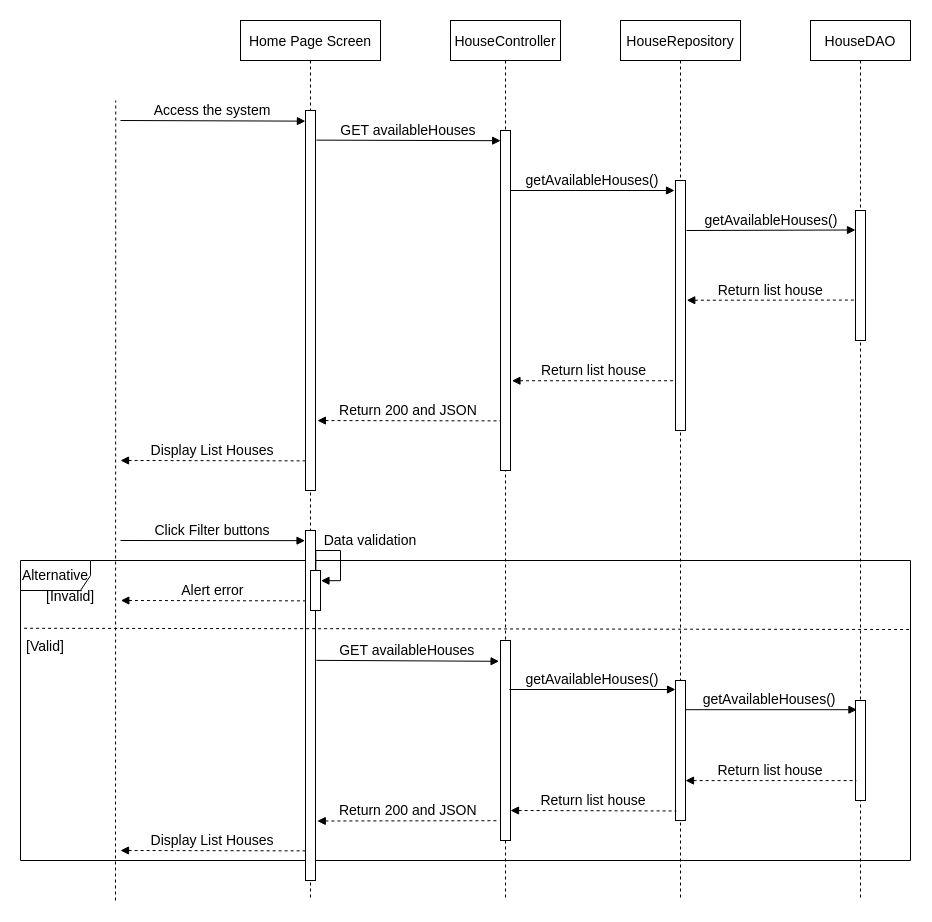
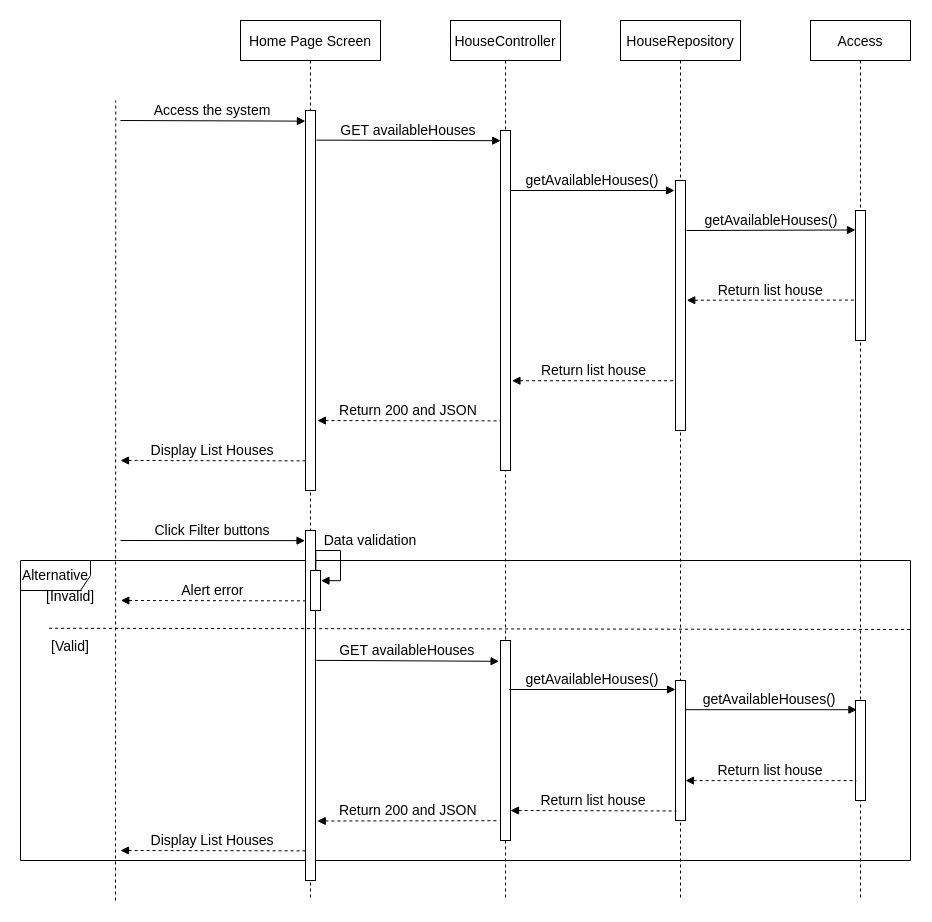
node "HouseDAO": label "HouseDAO" -> "Access"
node "[Valid]": moved (61, 646) -> (86, 646)
